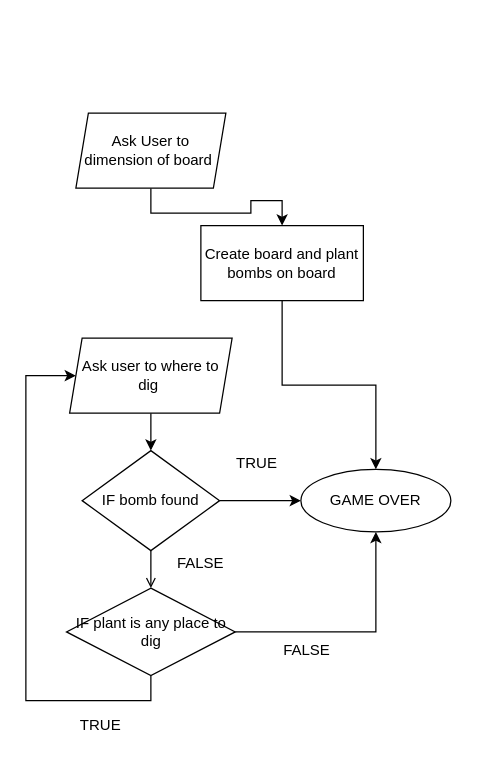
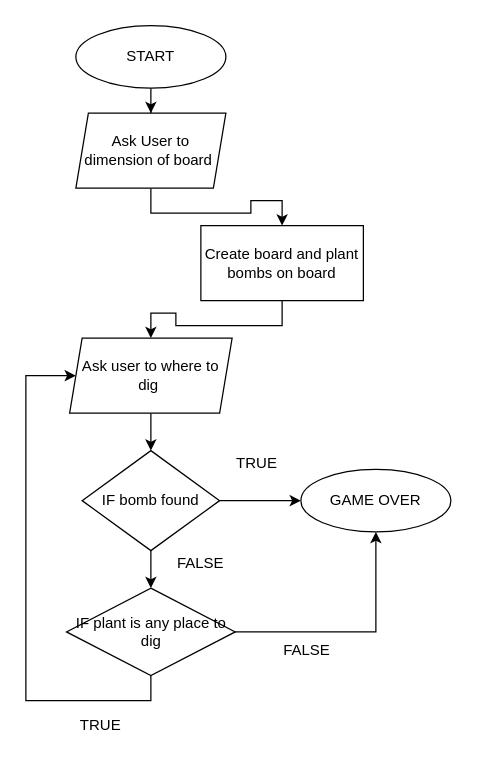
node "START": added
edge "START" -> "Ask User to dimension of board": added
edge "Create board and plant bombs on board" -> "GAME OVER": now "Create board and plant bombs on board" -> "Ask user to where to dig"
edge "IF bomb found" -> "IF plant is any place to dig": arrowhead open -> classic
